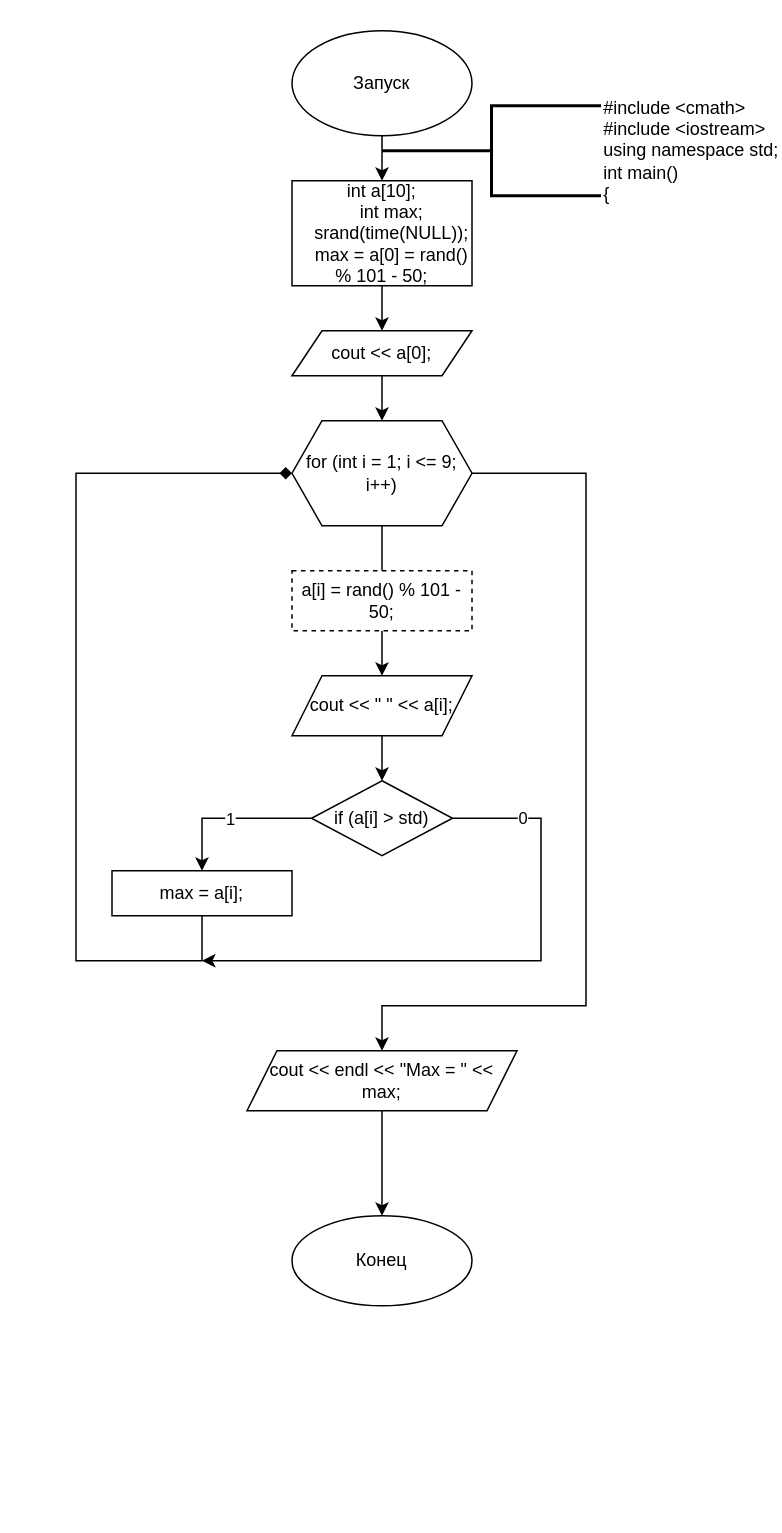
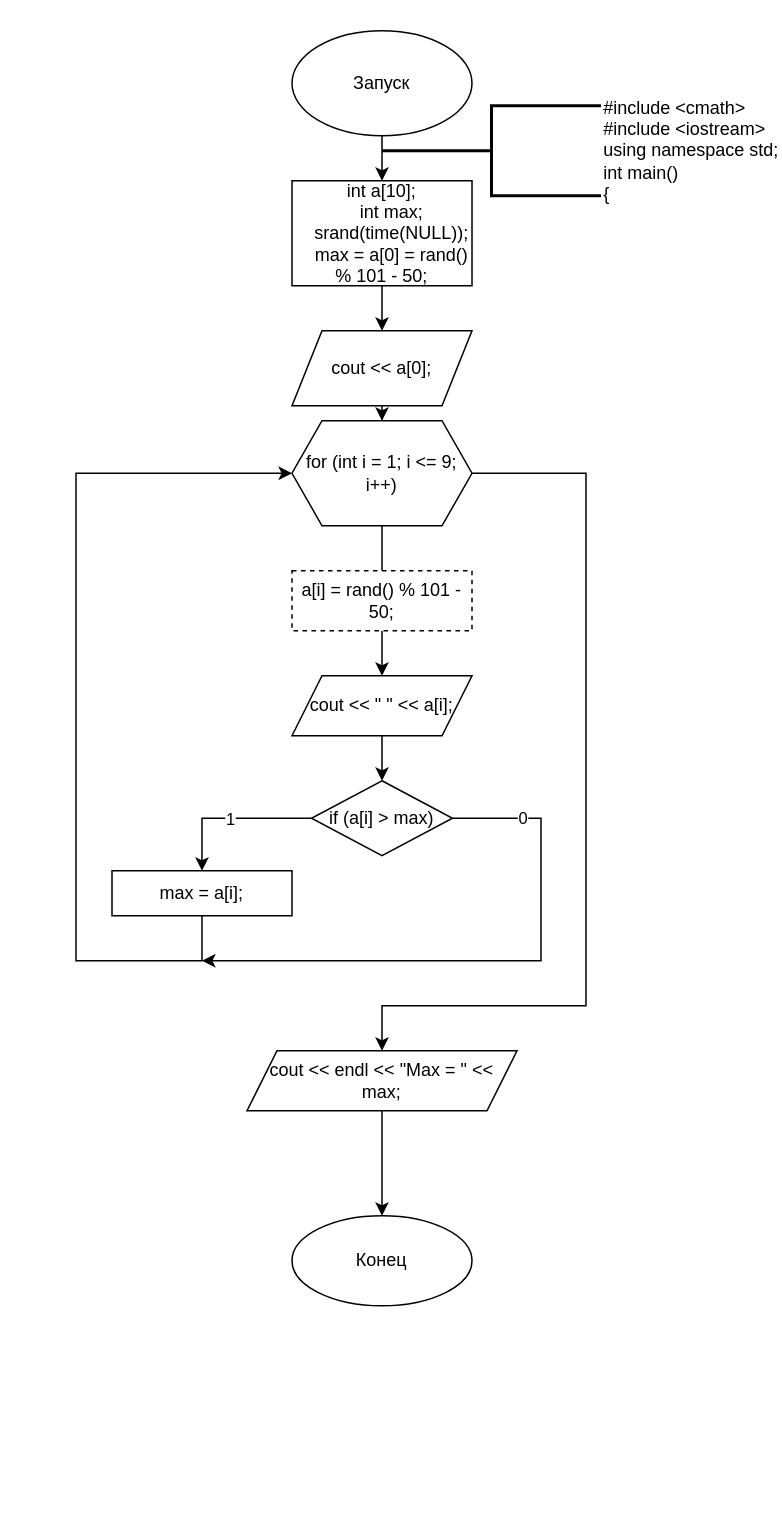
node "cout << a[0];": size 180x45 -> 180x75
edge "max = a[i];" -> "for (int i = 1; i <= 9; i++)": arrowhead diamond -> classic
node "if (a[i] > std)": label "if (a[i] > std)" -> "if (a[i] > max)"
